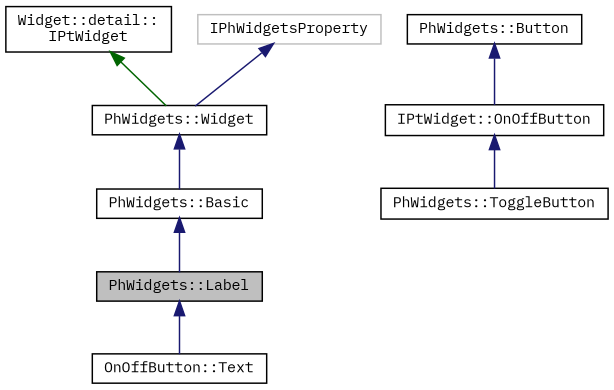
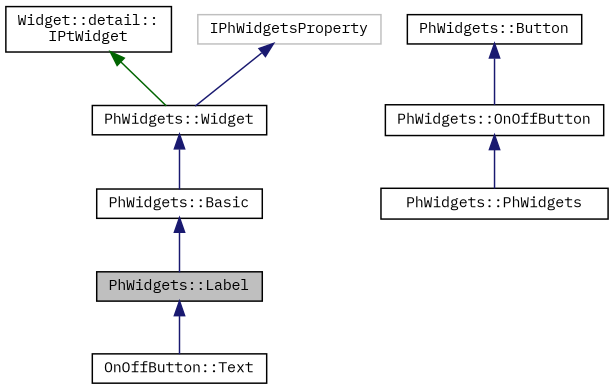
node "IPtWidget::OnOffButton": label "IPtWidget::OnOffButton" -> "PhWidgets::OnOffButton"
node "PhWidgets::ToggleButton": label "PhWidgets::ToggleButton" -> "PhWidgets::PhWidgets"
